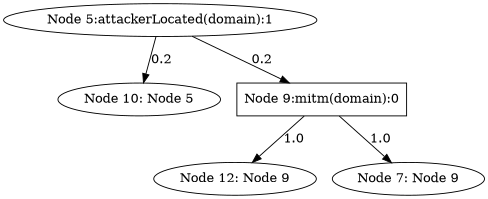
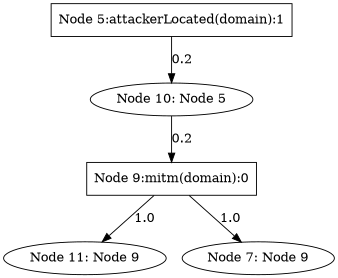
node "Node 5:attackerLocated(domain):1": shape ellipse -> box
edge "Node 5:attackerLocated(domain):1" -> "Node 9:mitm(domain):0": now "Node 10: Node 5" -> "Node 9:mitm(domain):0"
node "Node 12: Node 9": label "Node 12: Node 9" -> "Node 11: Node 9"
